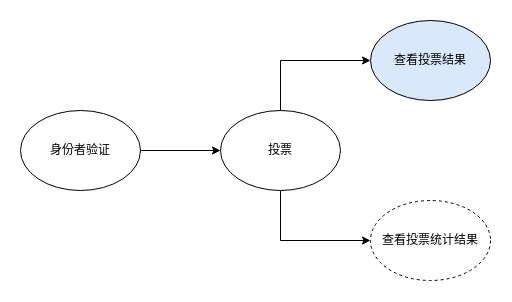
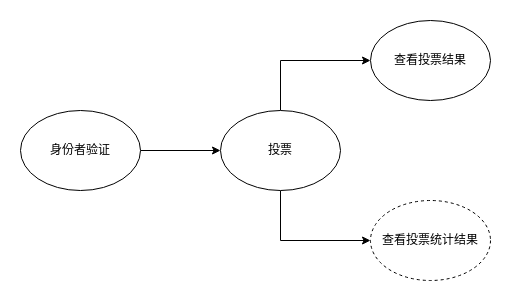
node "查看投票结果": fillcolor #dae8fc -> #ffffff
